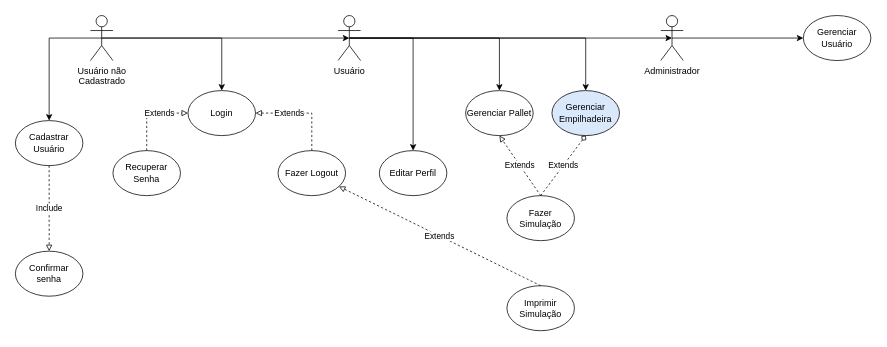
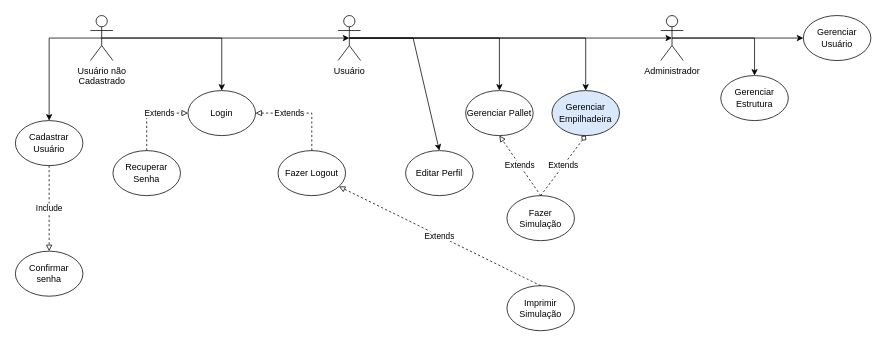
edge "Administrador" -> "Gerenciar Estrutura": added
node "Gerenciar Estrutura": added
node "Editar Perfil": moved (413, 173) -> (439, 173)
